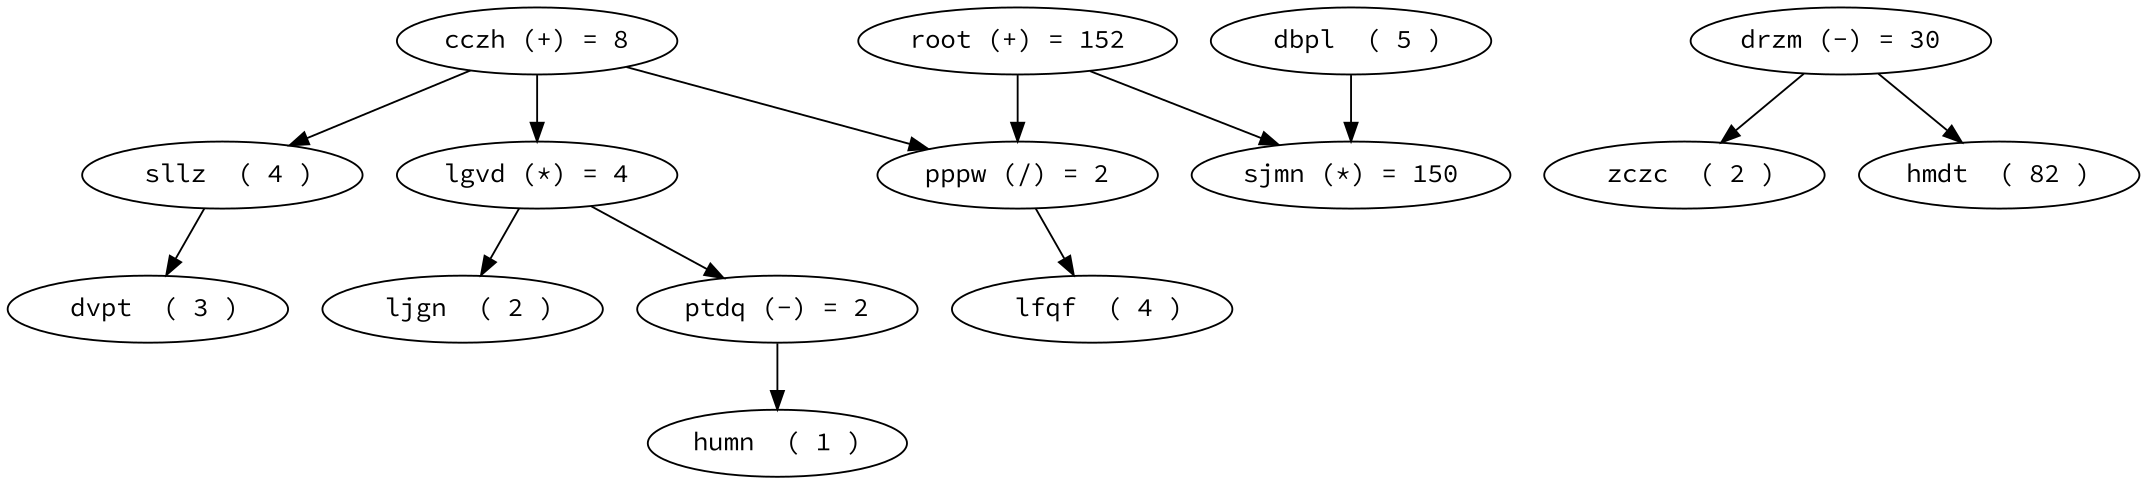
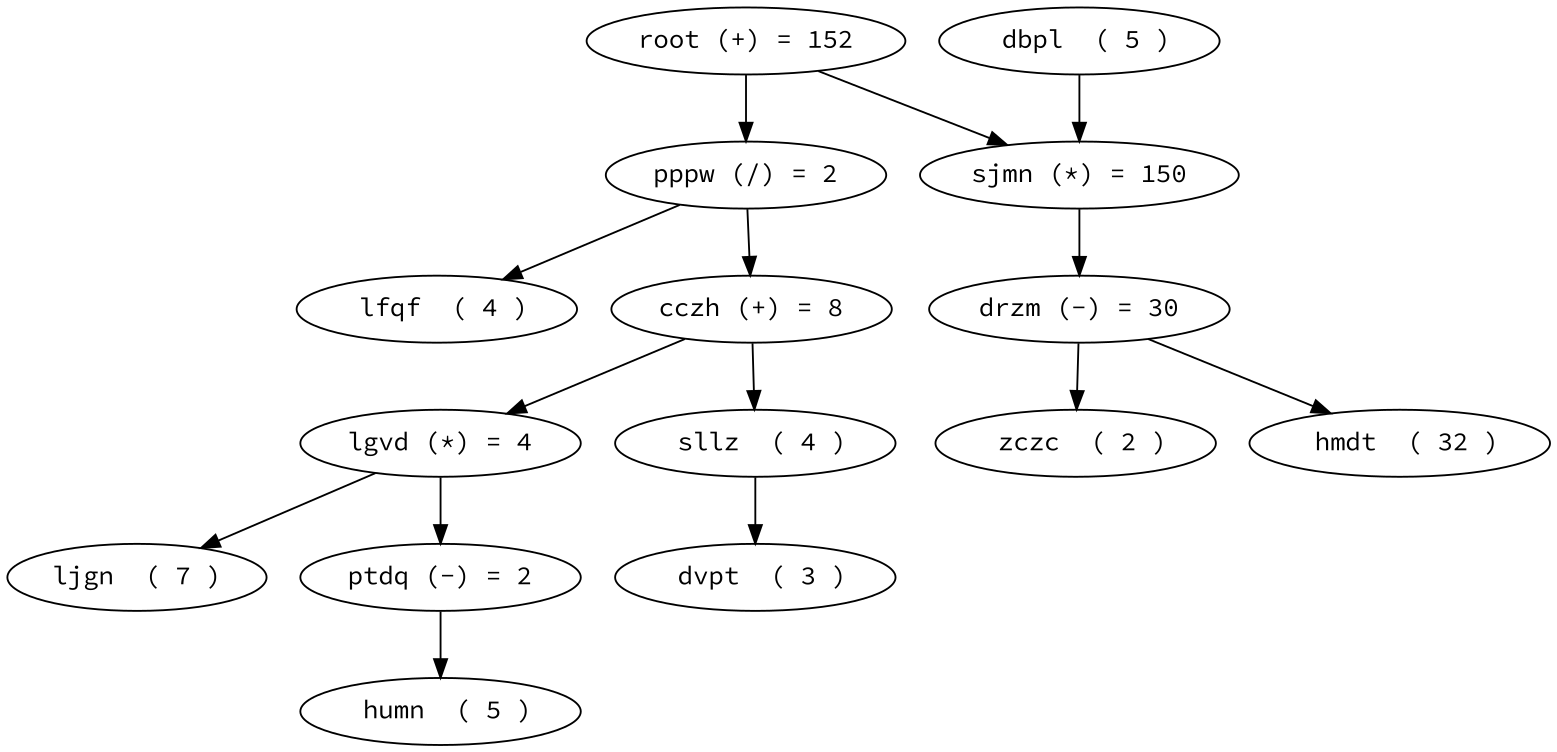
edge "cczh (+) = 8" -> "pppw (/) = 2": reversed
node "hmdt  ( 82 )": label "hmdt  ( 82 )" -> "hmdt  ( 32 )"
edge "sjmn (*) = 150" -> "drzm (-) = 30": added
node "ljgn  ( 2 )": label "ljgn  ( 2 )" -> "ljgn  ( 7 )"
node "humn  ( 1 )": label "humn  ( 1 )" -> "humn  ( 5 )"
